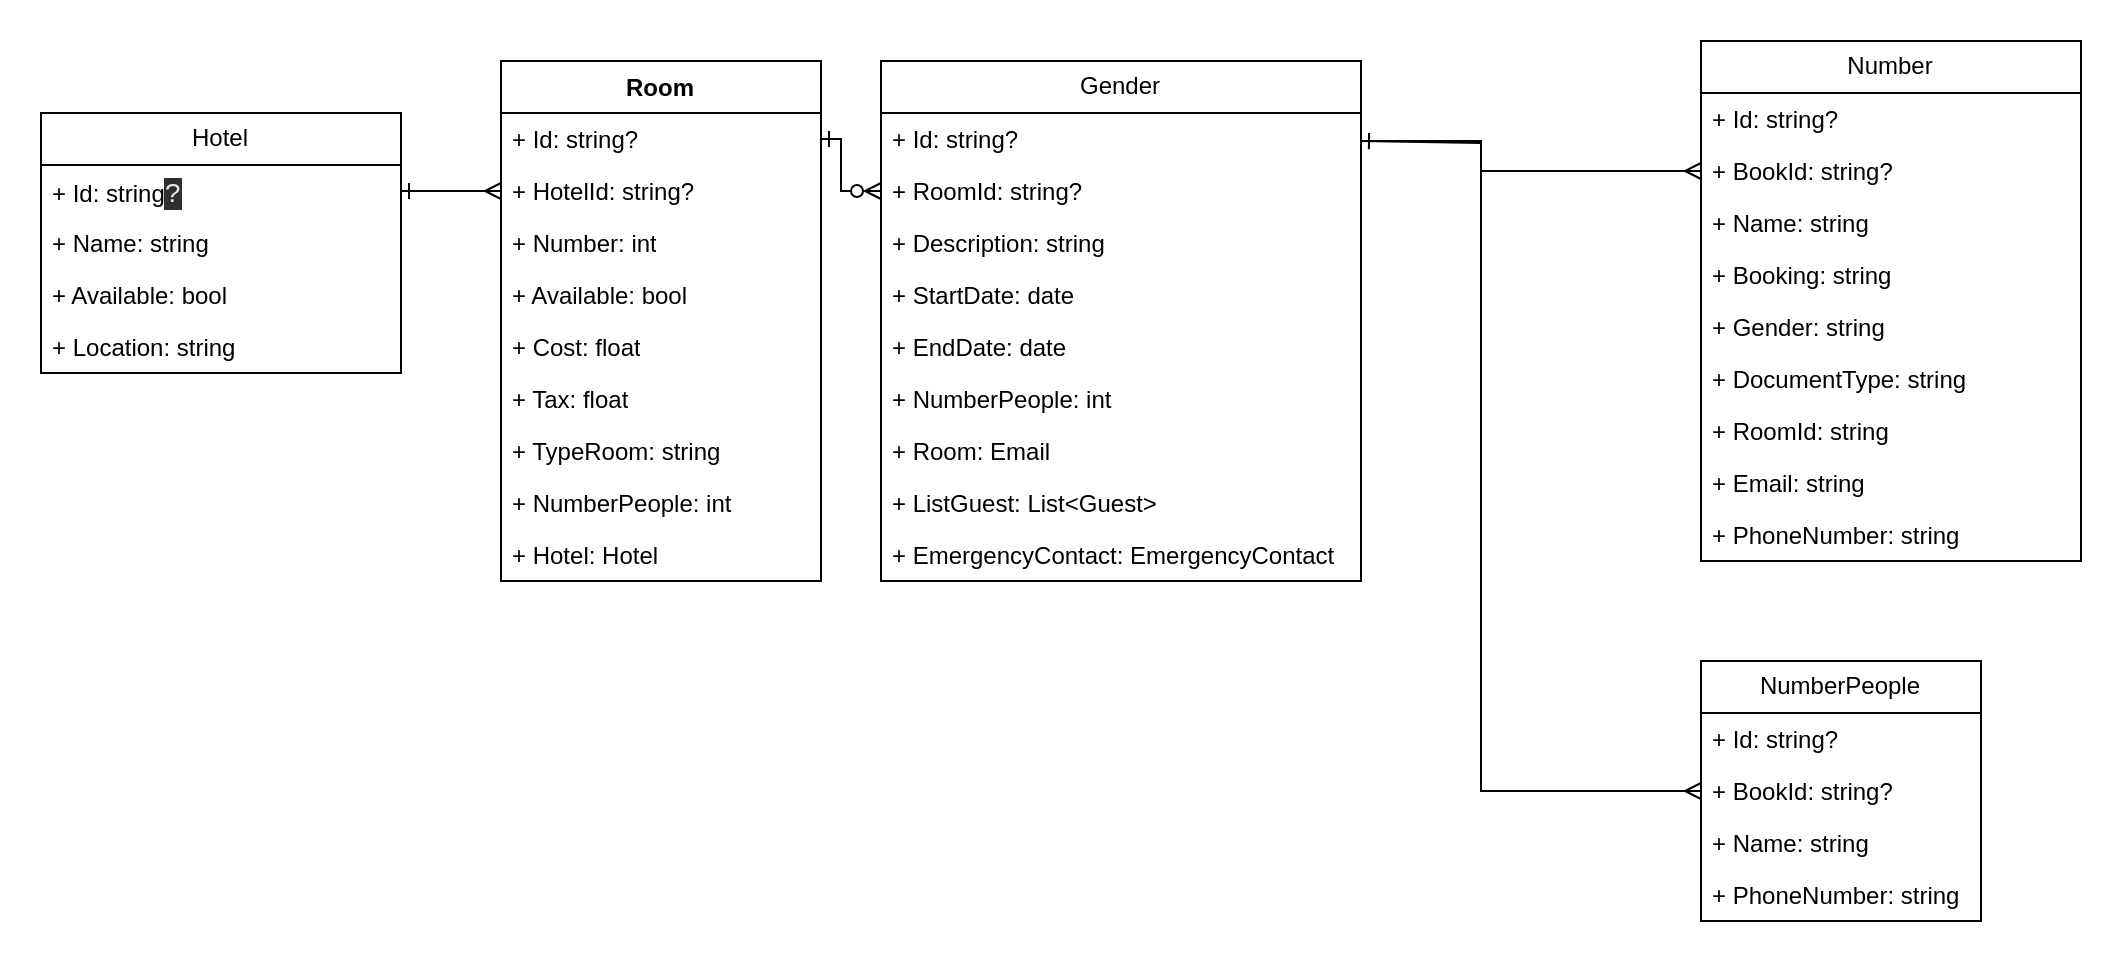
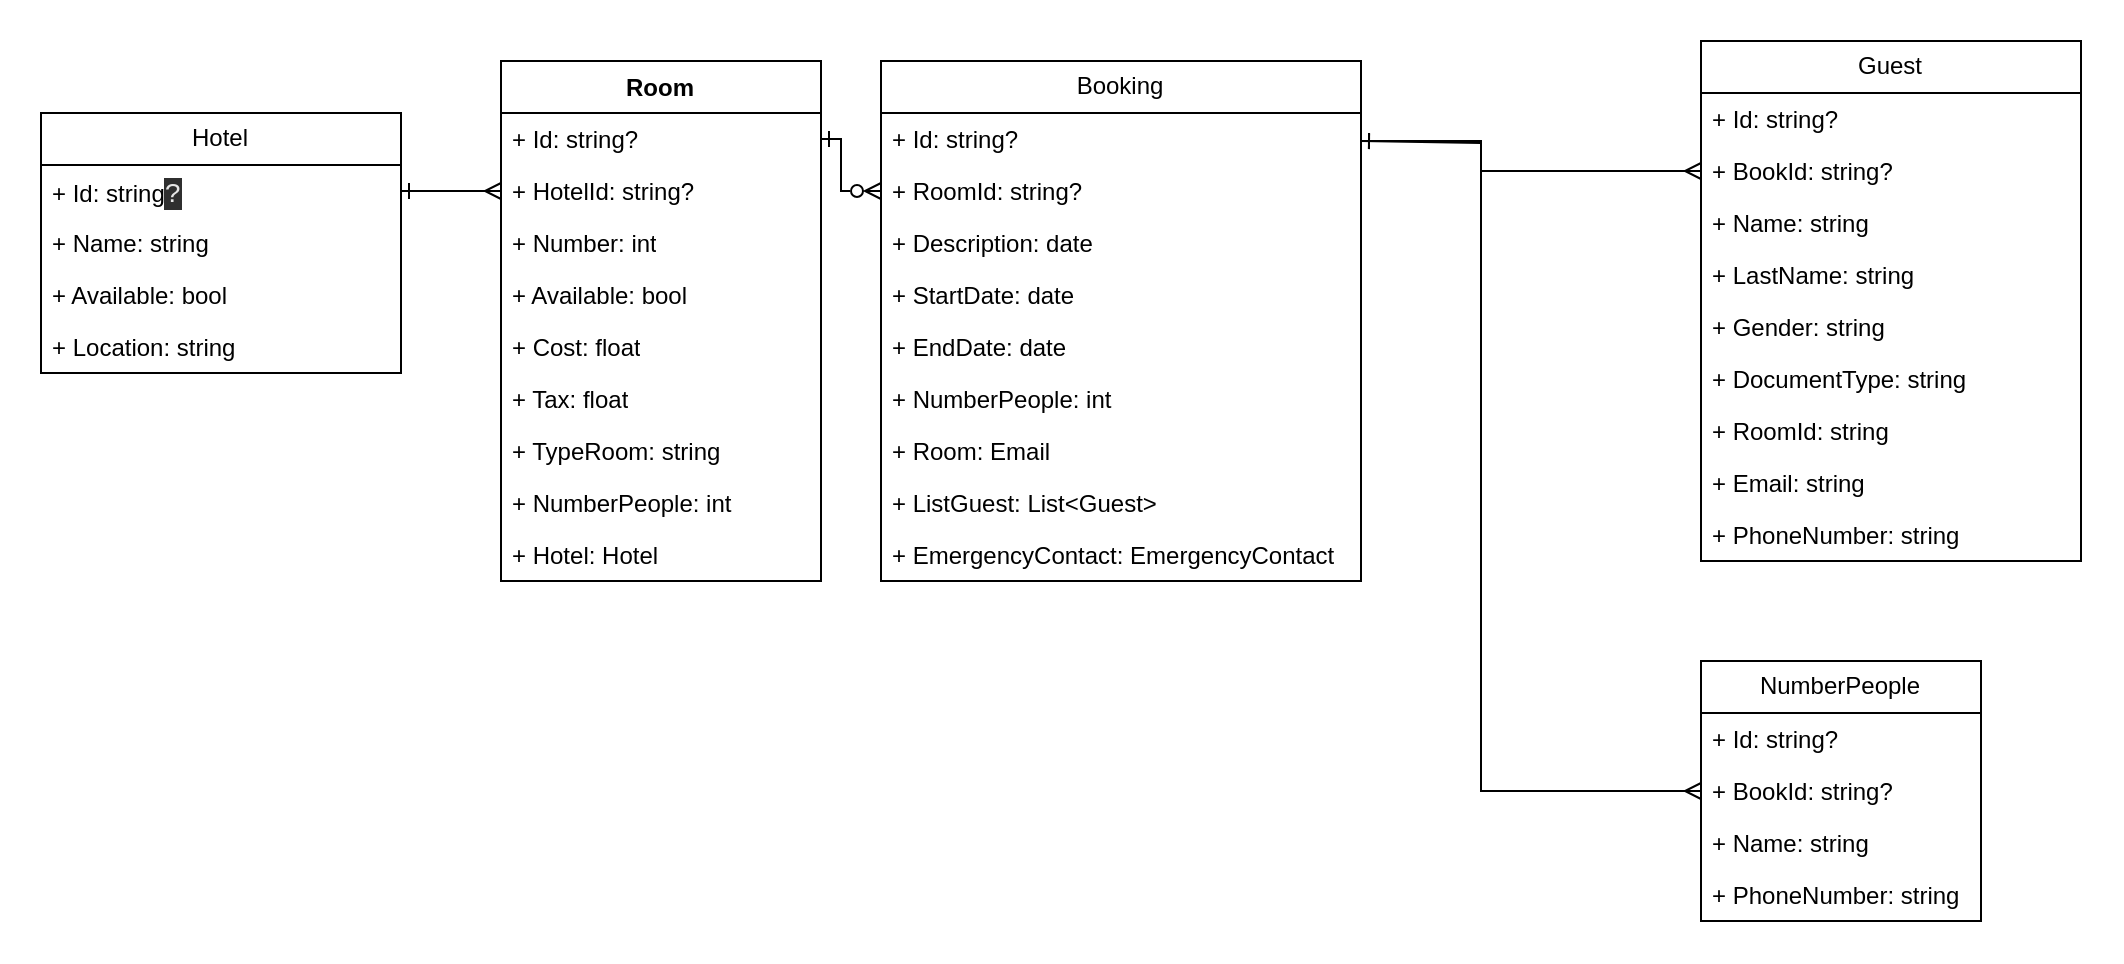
node "Number": label "Number" -> "Guest"
node "Gender": label "Gender" -> "Booking"
node "+ Description: string": label "+ Description: string" -> "+ Description: date"
node "+ Booking: string": label "+ Booking: string" -> "+ LastName: string"
